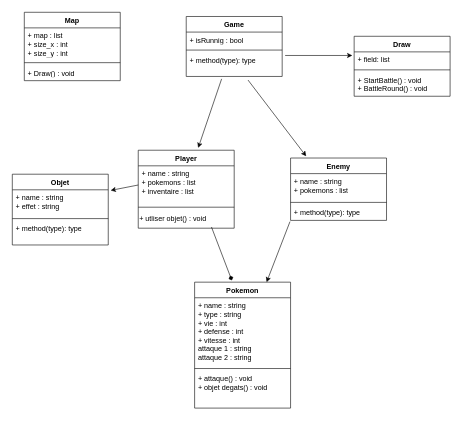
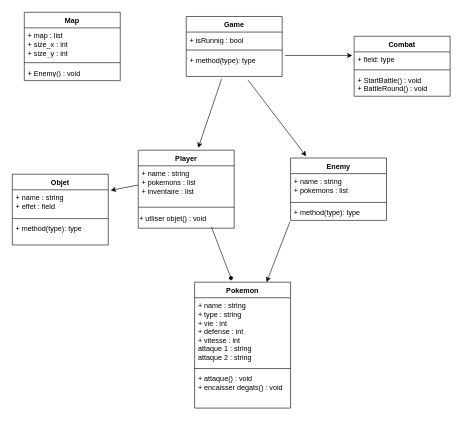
node "Draw": label "Draw" -> "Combat"
node "+ field: list": label "+ field: list" -> "+ field: type"
node "+ Draw() : void": label "+ Draw() : void" -> "+ Enemy() : void"
node "+ name : string + effet : string": label "+ name : string + effet : string" -> "+ name : string + effet : field"
node "+ attaque() : void + objet degats() : void": label "+ attaque() : void + objet degats() : void" -> "+ attaque() : void + encaisser degats() : void"
